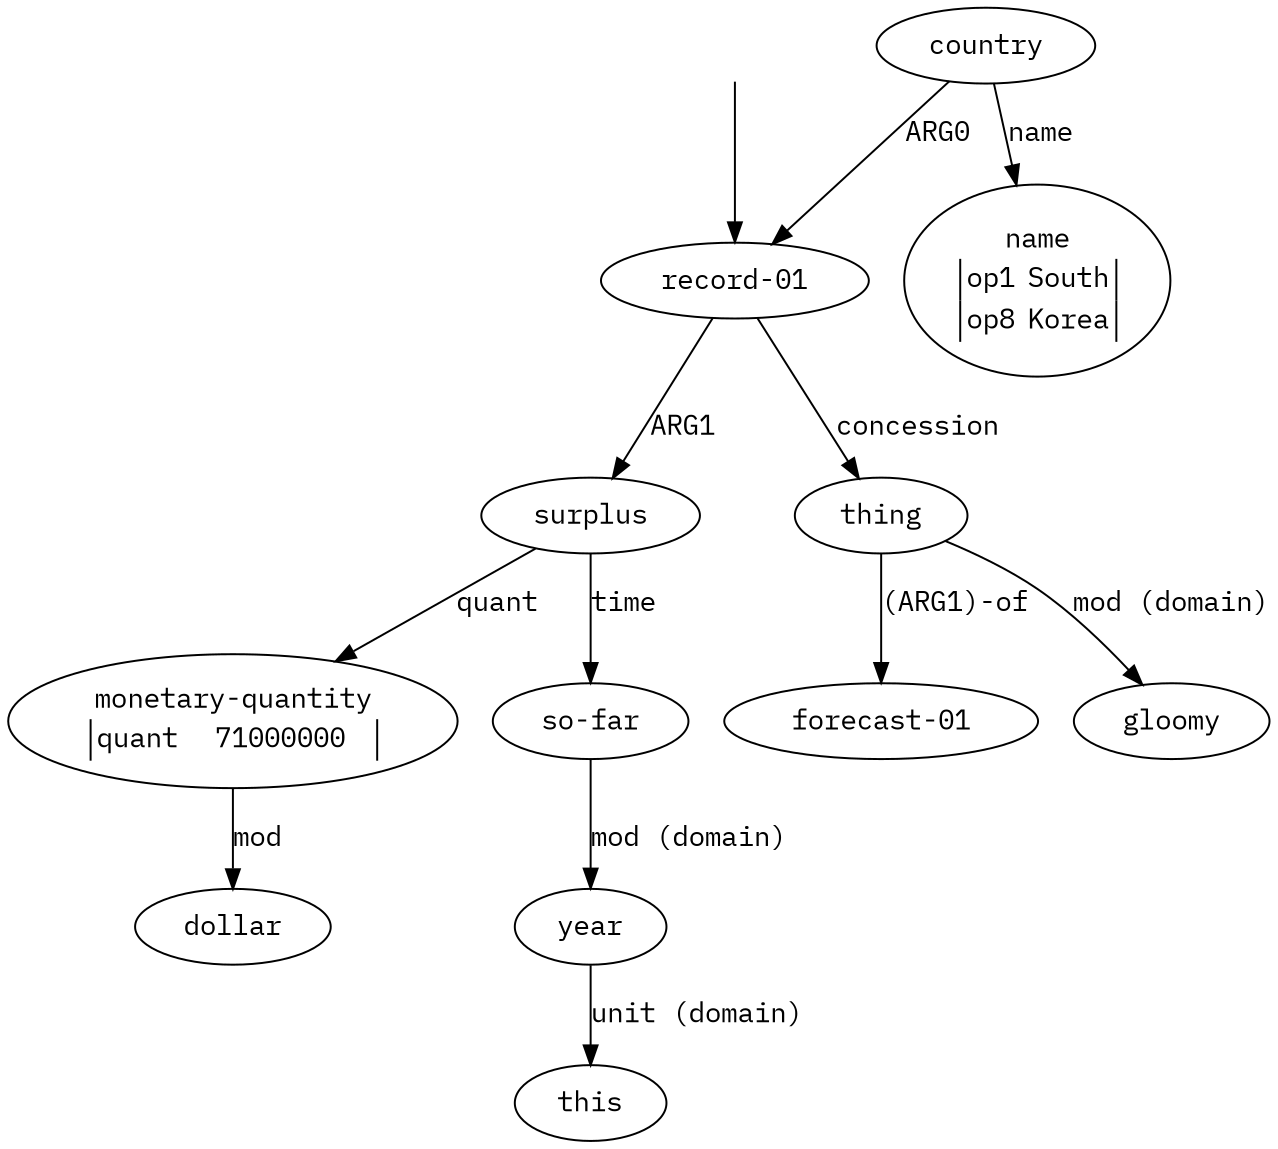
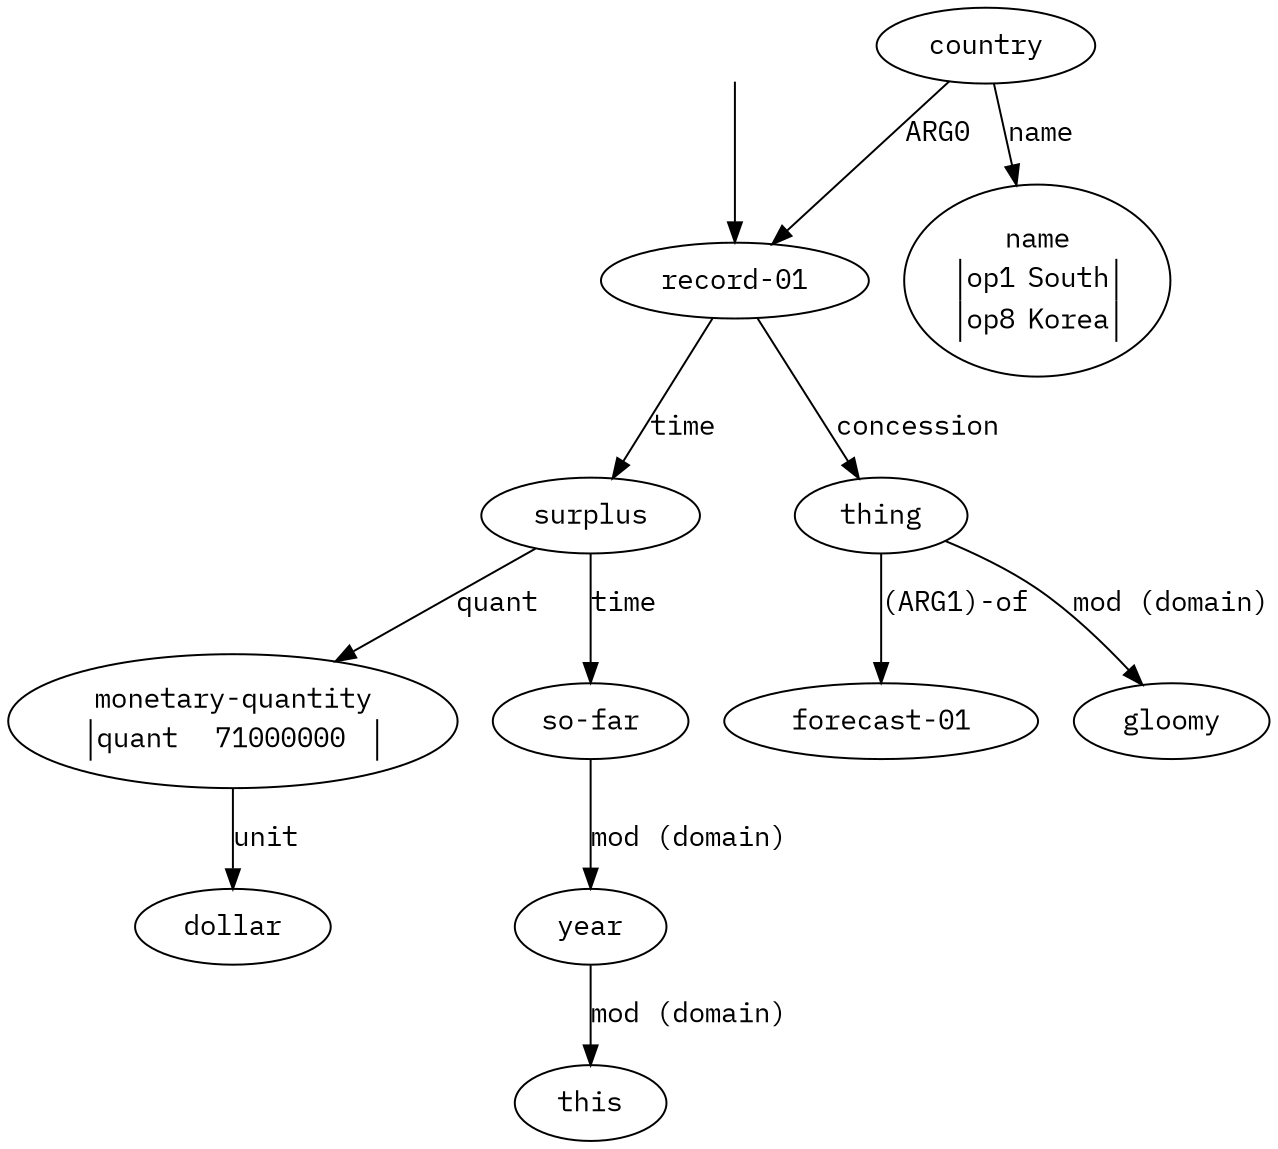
edge "record-01" -> "surplus": label "ARG1" -> "time"
edge "monetary-quantity" -> "dollar": label "mod" -> "unit"
edge "year" -> "this": label "unit (domain)" -> "mod (domain)"
